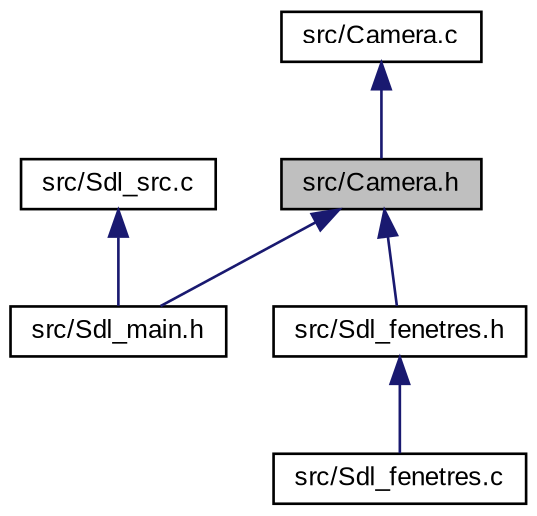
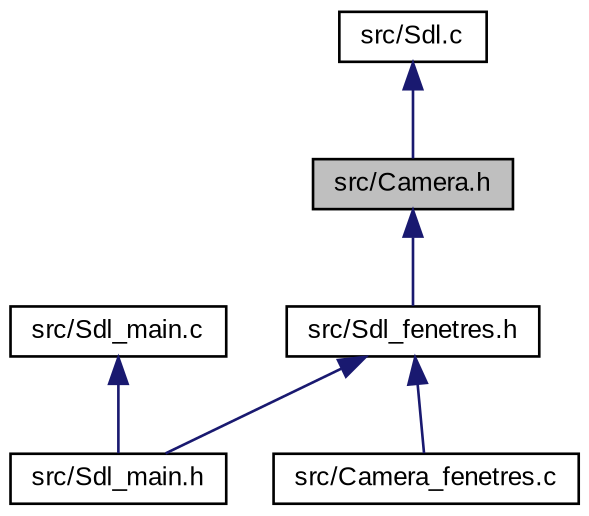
node "src/Camera.c": label "src/Camera.c" -> "src/Sdl.c"
node "src/Sdl_src.c": label "src/Sdl_src.c" -> "src/Sdl_main.c"
edge "src/Sdl_main.h" -> "src/Camera.h": now "src/Sdl_main.h" -> "src/Sdl_fenetres.h"
node "src/Sdl_fenetres.c": label "src/Sdl_fenetres.c" -> "src/Camera_fenetres.c"
